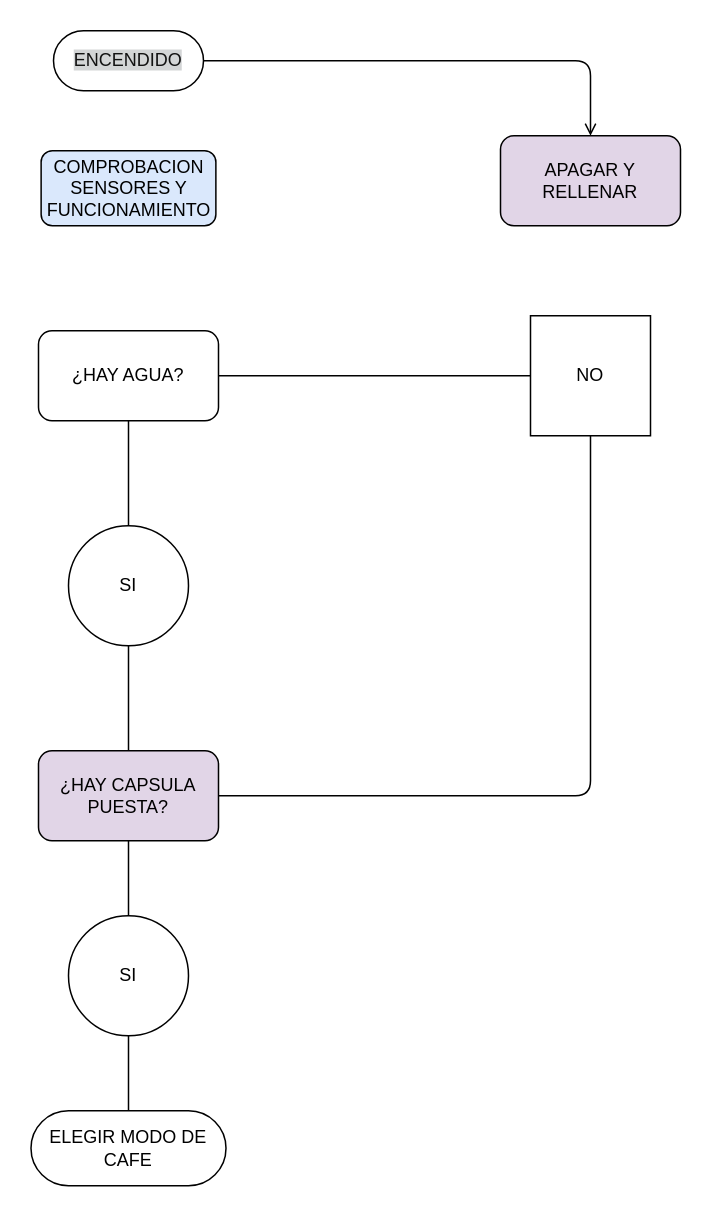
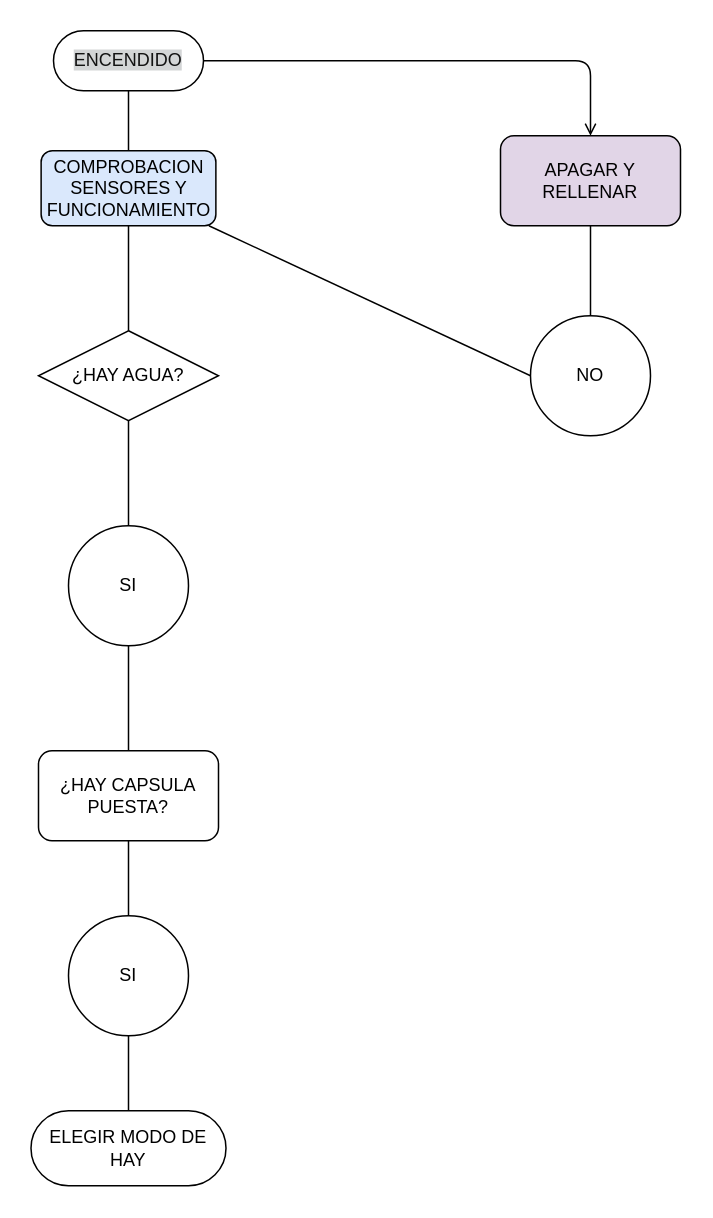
edge "ENCENDIDO" -- "COMPROBACION SENSORES Y FUNCIONAMIENTO": added
edge "APAGAR Y RELLENAR" -- "NO": added
edge "COMPROBACION SENSORES Y FUNCIONAMIENTO" -- "¿HAY AGUA?": added
node "¿HAY AGUA?": shape rounded rectangle -> diamond
edge "¿HAY AGUA?" -- "NO": now "COMPROBACION SENSORES Y FUNCIONAMIENTO" -- "NO"
node "NO": shape rectangle -> ellipse
edge "NO" -- "¿HAY CAPSULA PUESTA?": removed
node "¿HAY CAPSULA PUESTA?": fillcolor #e1d5e7 -> #ffffff
node "ELEGIR MODO DE CAFE": label "ELEGIR MODO DE CAFE" -> "ELEGIR MODO DE HAY"
